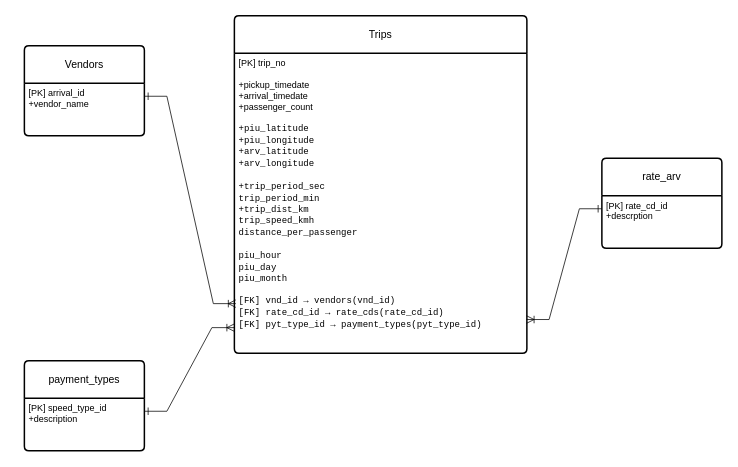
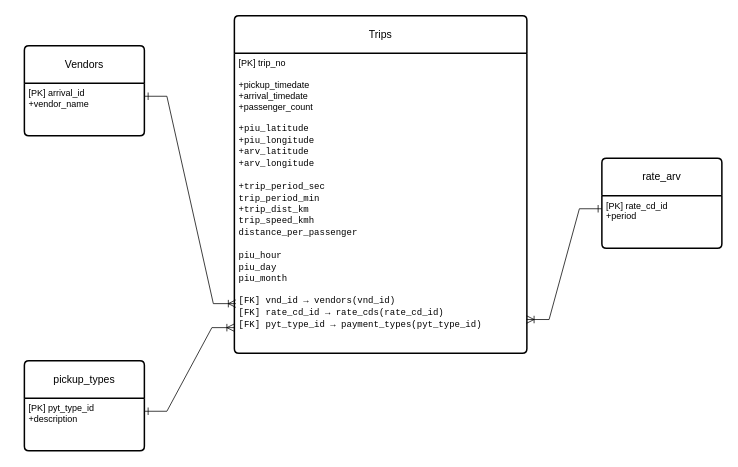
node "[PK] rate_cd_id +descrption": label "[PK] rate_cd_id +descrption" -> "[PK] rate_cd_id +period"
node "payment_types": label "payment_types" -> "pickup_types"
node "[PK] speed_type_id +description": label "[PK] speed_type_id +description" -> "[PK] pyt_type_id +description"
